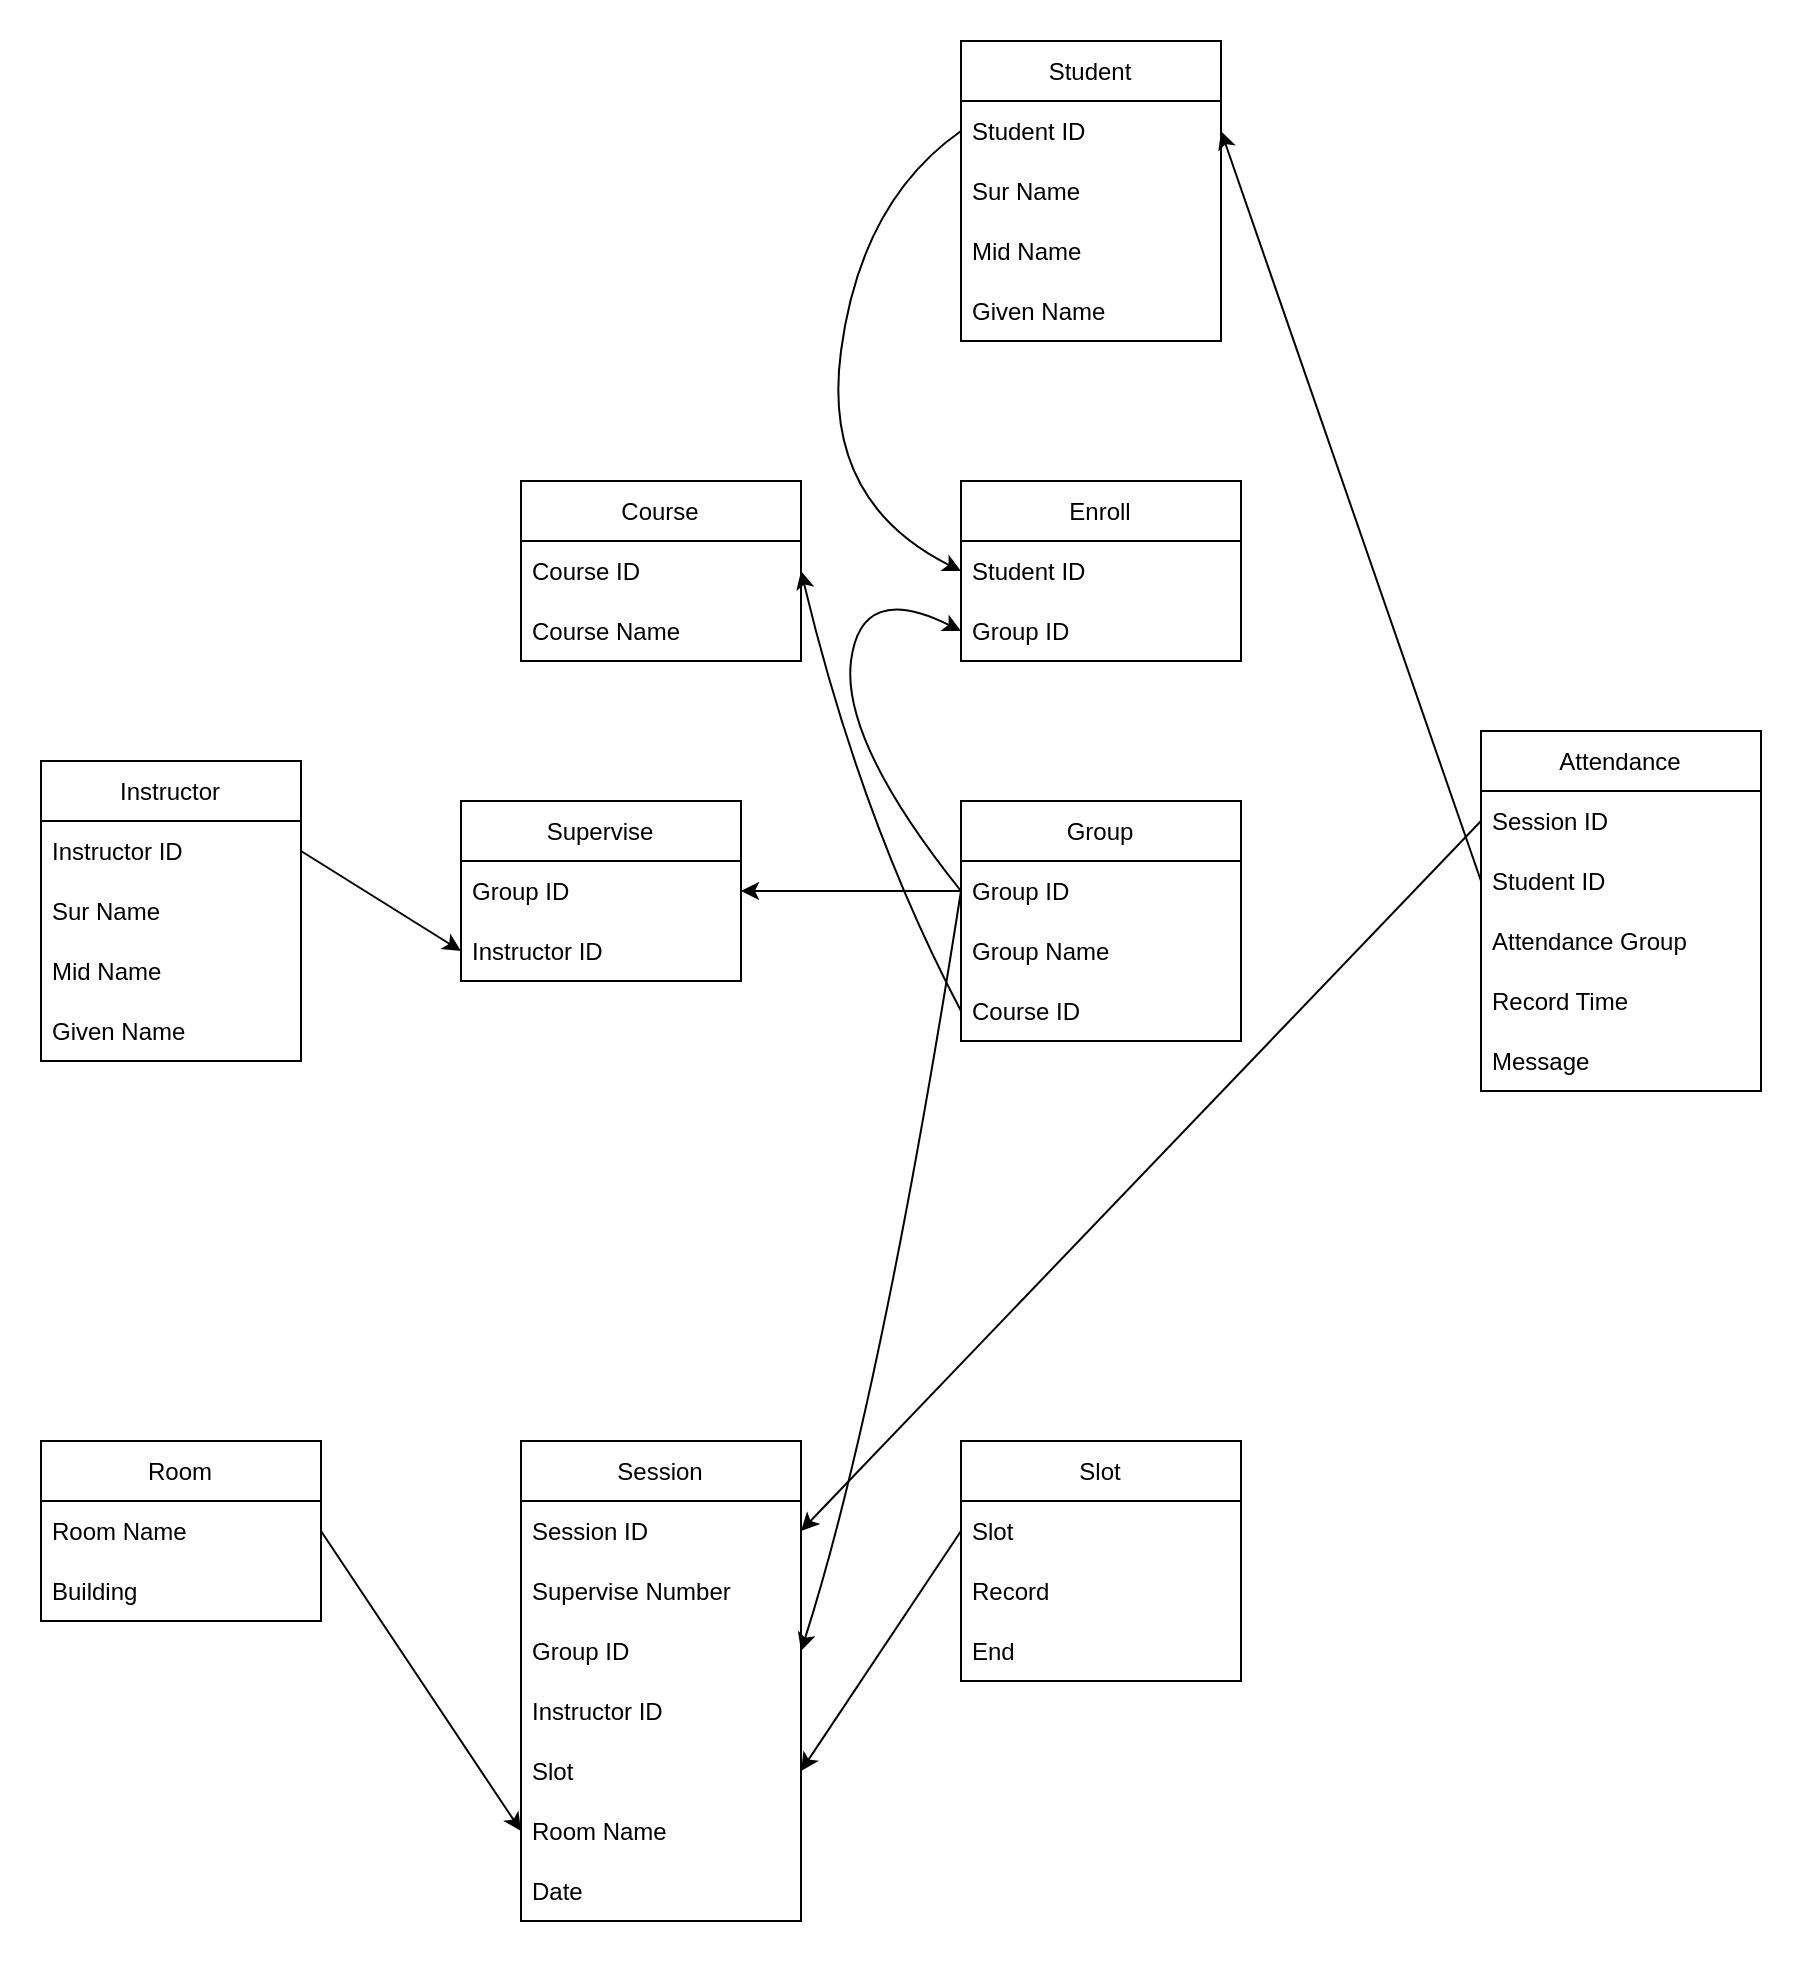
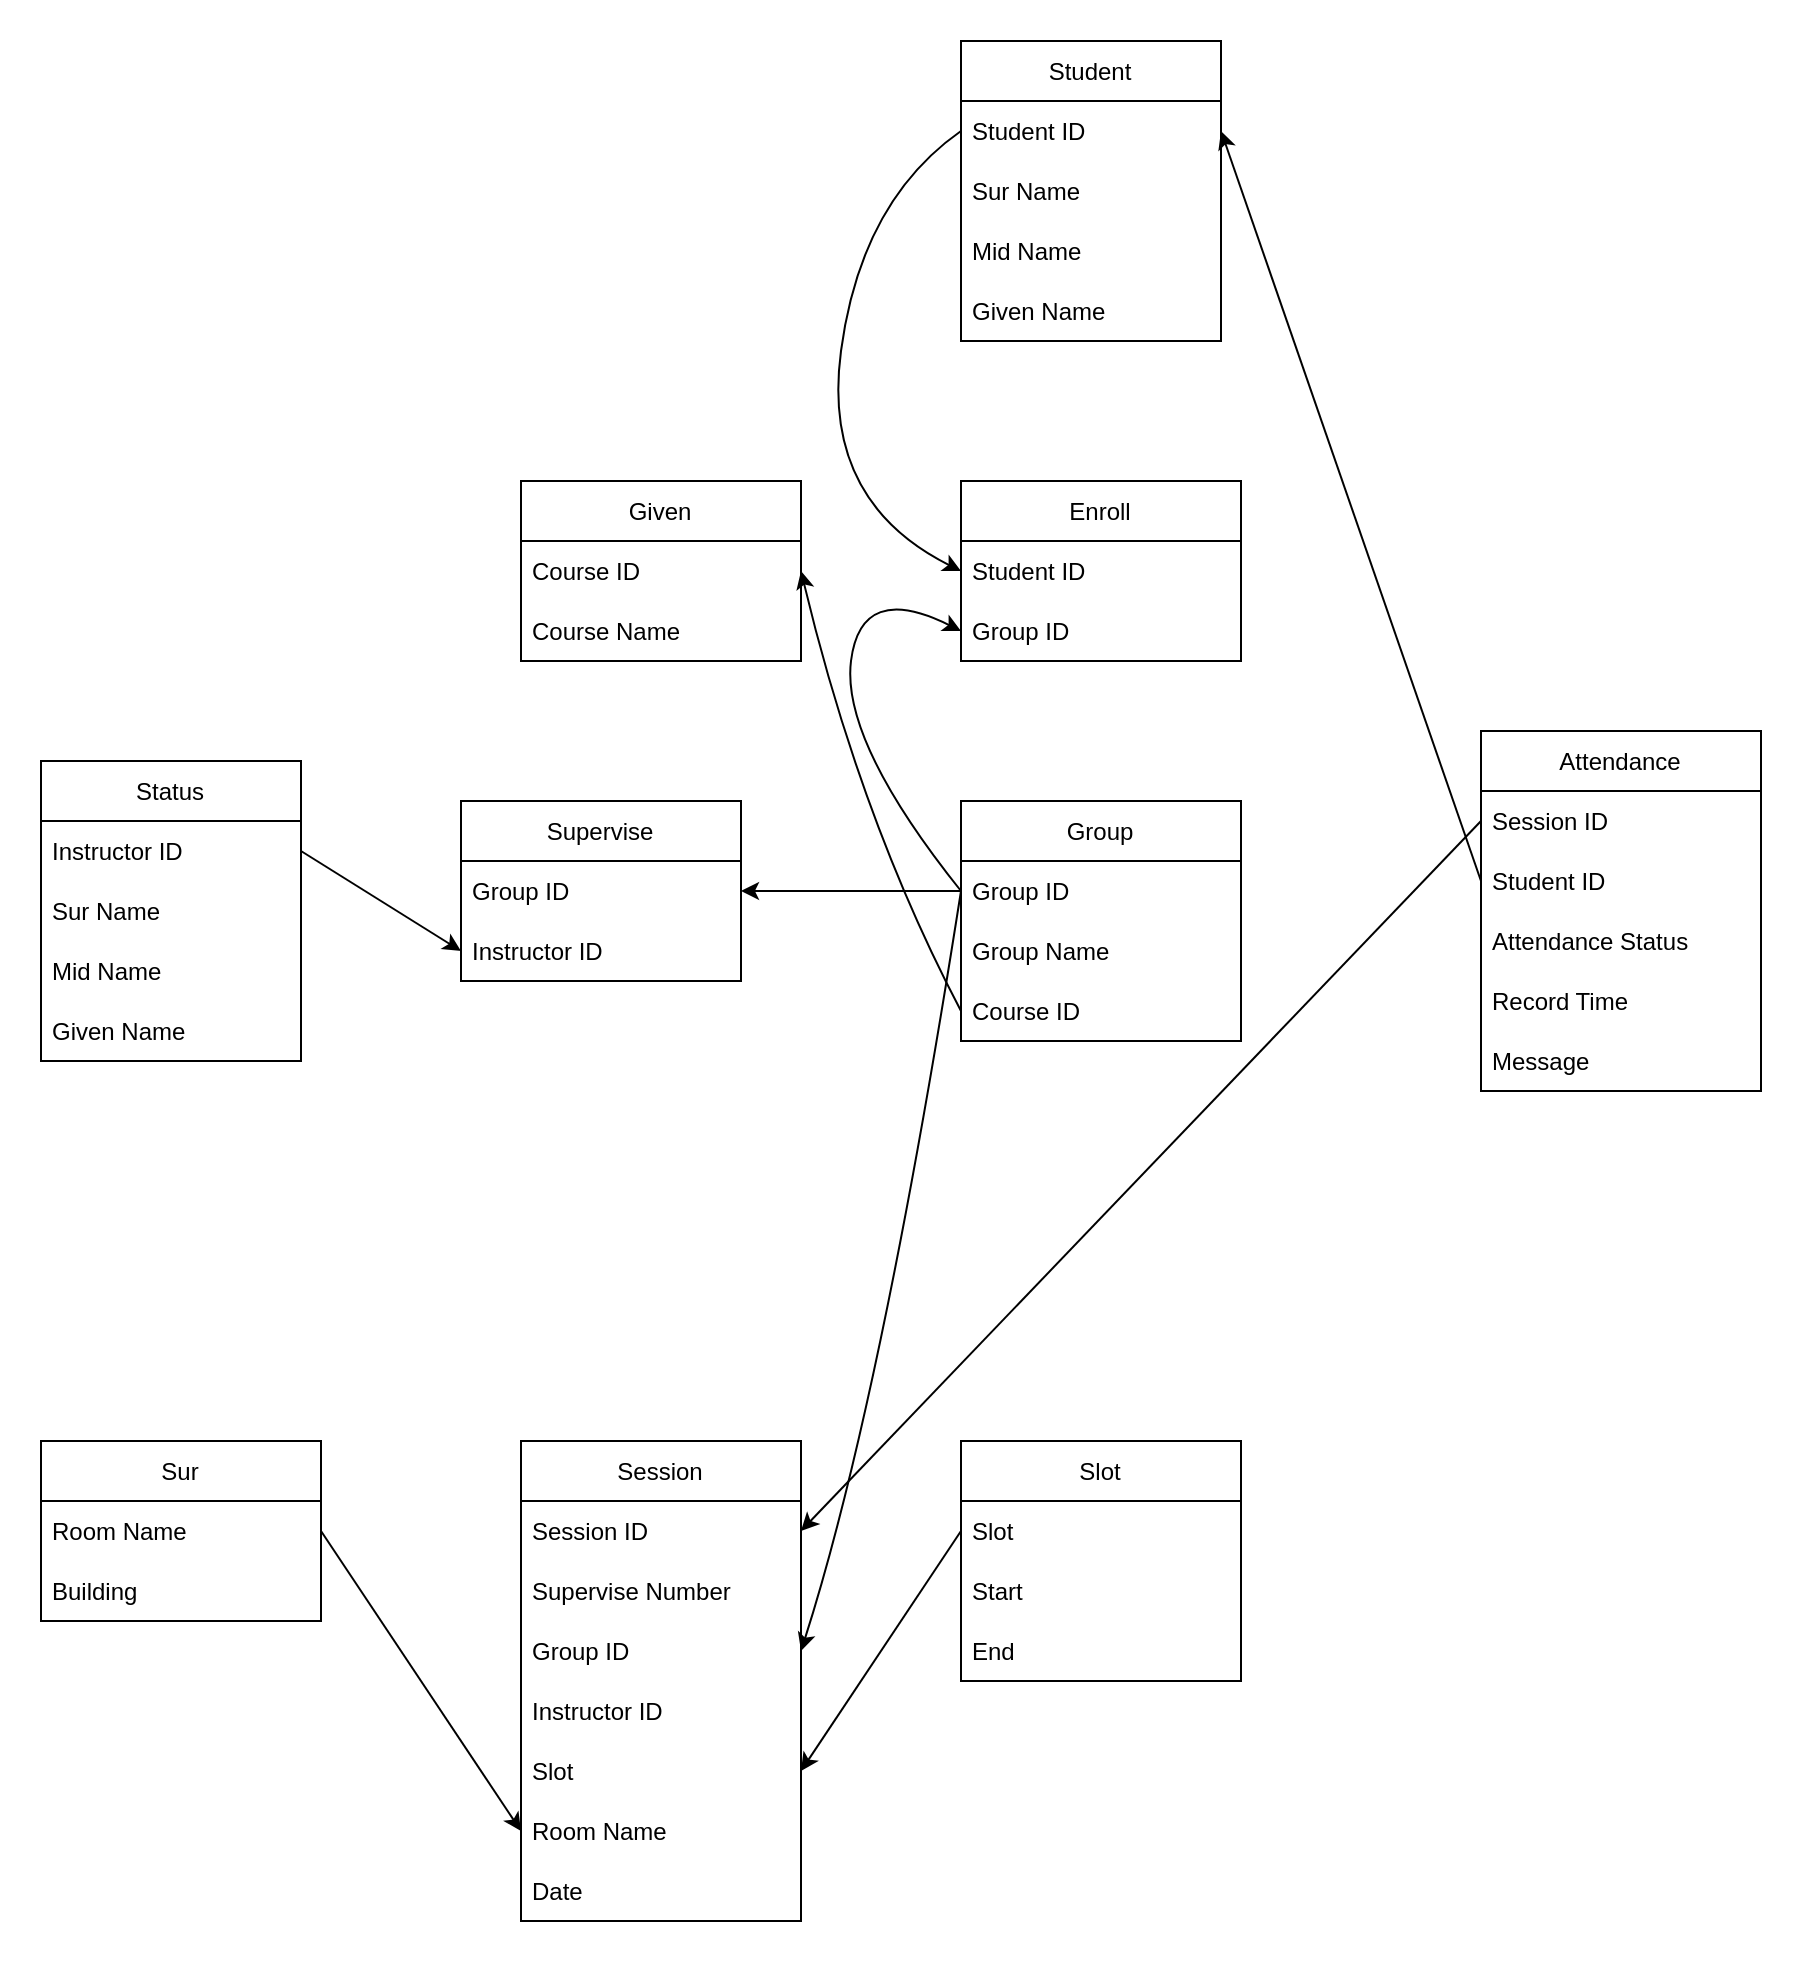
node "Course": label "Course" -> "Given"
node "Instructor": label "Instructor" -> "Status"
node "Attendance Group": label "Attendance Group" -> "Attendance Status"
node "Room": label "Room" -> "Sur"
node "Record": label "Record" -> "Start"
